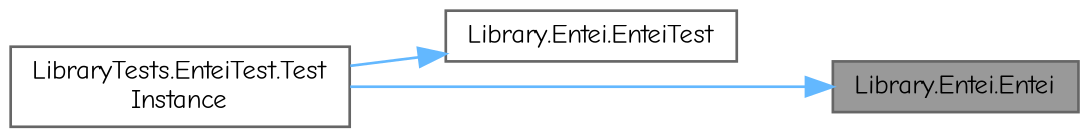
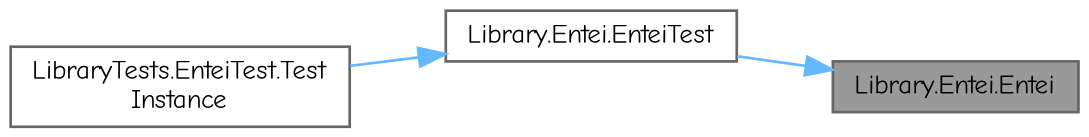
edge "LibraryTests.EnteiTest.Test Instance" -> "Library.Entei.Entei": now "Library.Entei.EnteiTest" -> "Library.Entei.Entei"
